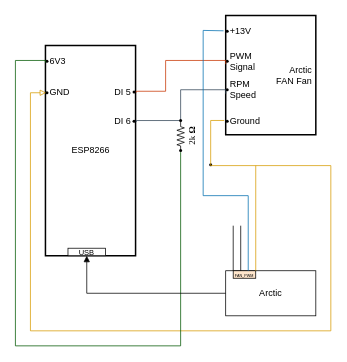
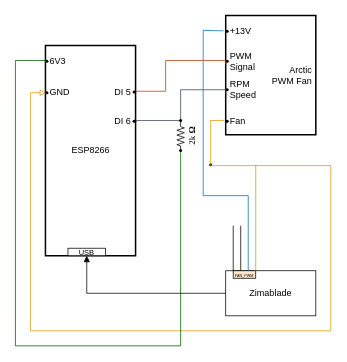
node "Arctic FAN Fan": label "Arctic FAN Fan" -> "Arctic PWM Fan"
node "Ground": label "Ground" -> "Fan"
node "Arctic": label "Arctic" -> "Zimablade"
